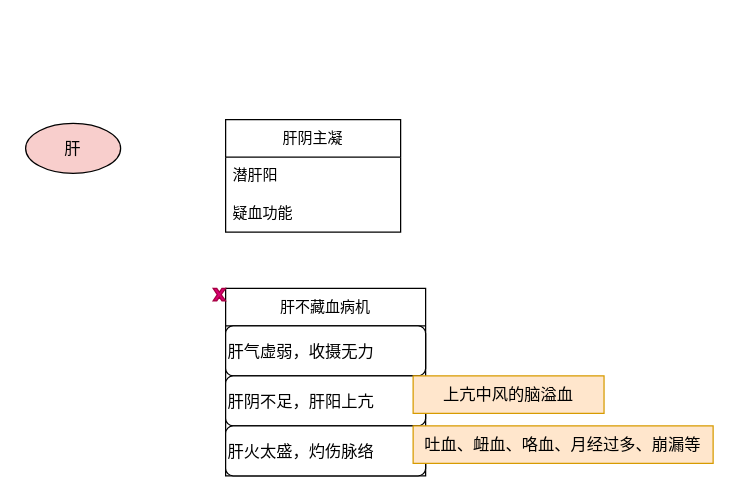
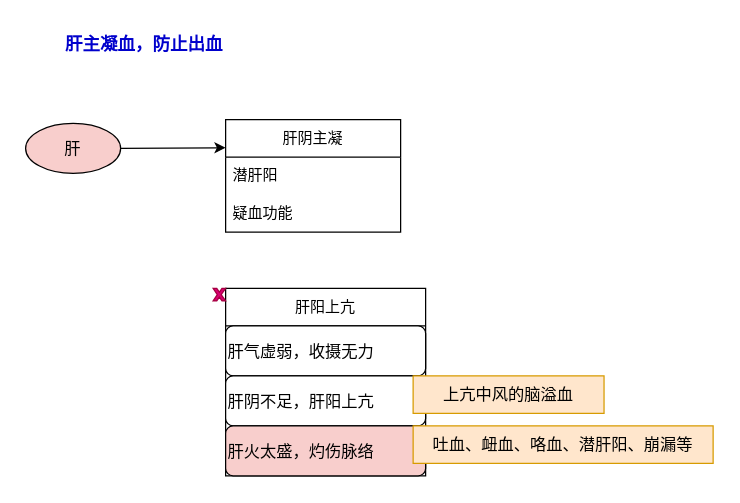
node "肝主凝血，防止出血": added
edge "肝" -> "肝阴主凝": added
node "肝不藏血病机": label "肝不藏血病机" -> "肝阳上亢"
node "吐血、衄血、咯血、月经过多、崩漏等": label "吐血、衄血、咯血、月经过多、崩漏等" -> "吐血、衄血、咯血、潜肝阳、崩漏等"
node "肝火太盛，灼伤脉络": fillcolor #ffffff -> #f8cecc
